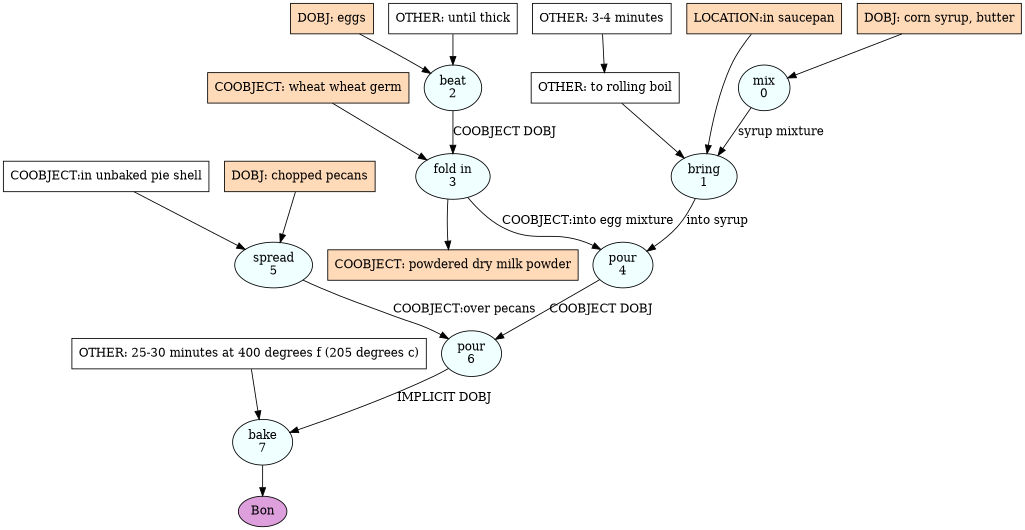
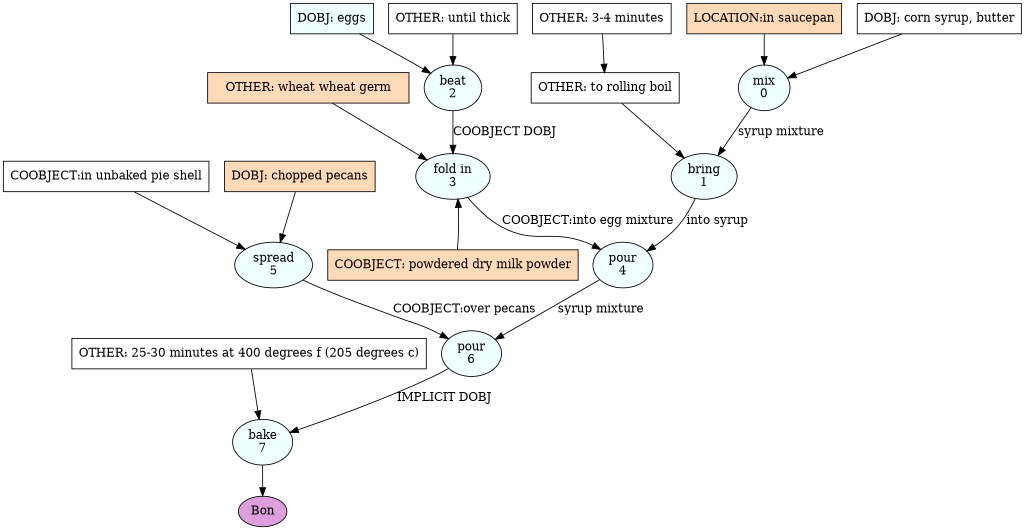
node "DOBJ: eggs": fillcolor peachpuff -> azure
node "DOBJ: corn syrup, butter": fillcolor peachpuff -> white
edge "LOCATION:in saucepan" -> "bring 1": now "LOCATION:in saucepan" -> "mix 0"
node "COOBJECT: wheat wheat germ": label "COOBJECT: wheat wheat germ" -> "OTHER: wheat wheat germ"
edge "fold in 3" -> "COOBJECT: powdered dry milk powder": reversed
edge "pour 4" -> "pour 6": label "COOBJECT DOBJ" -> "syrup mixture"
